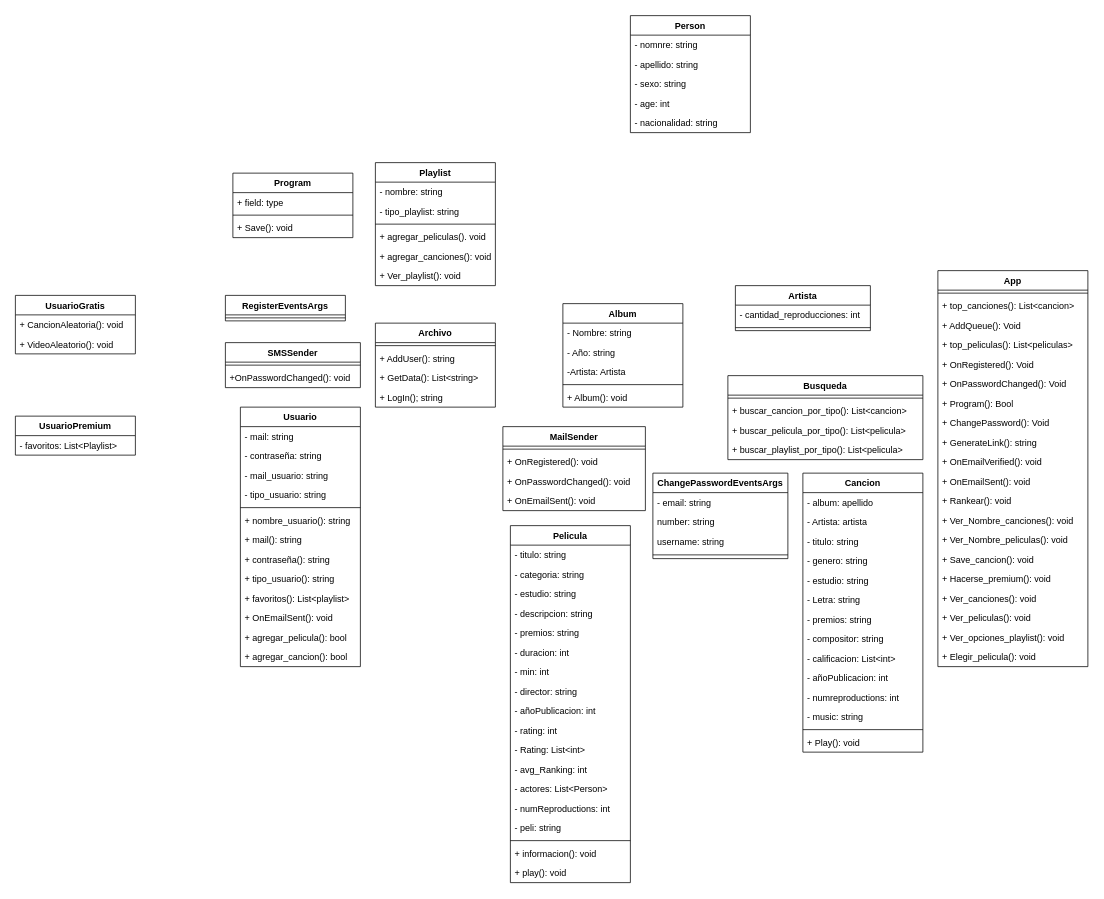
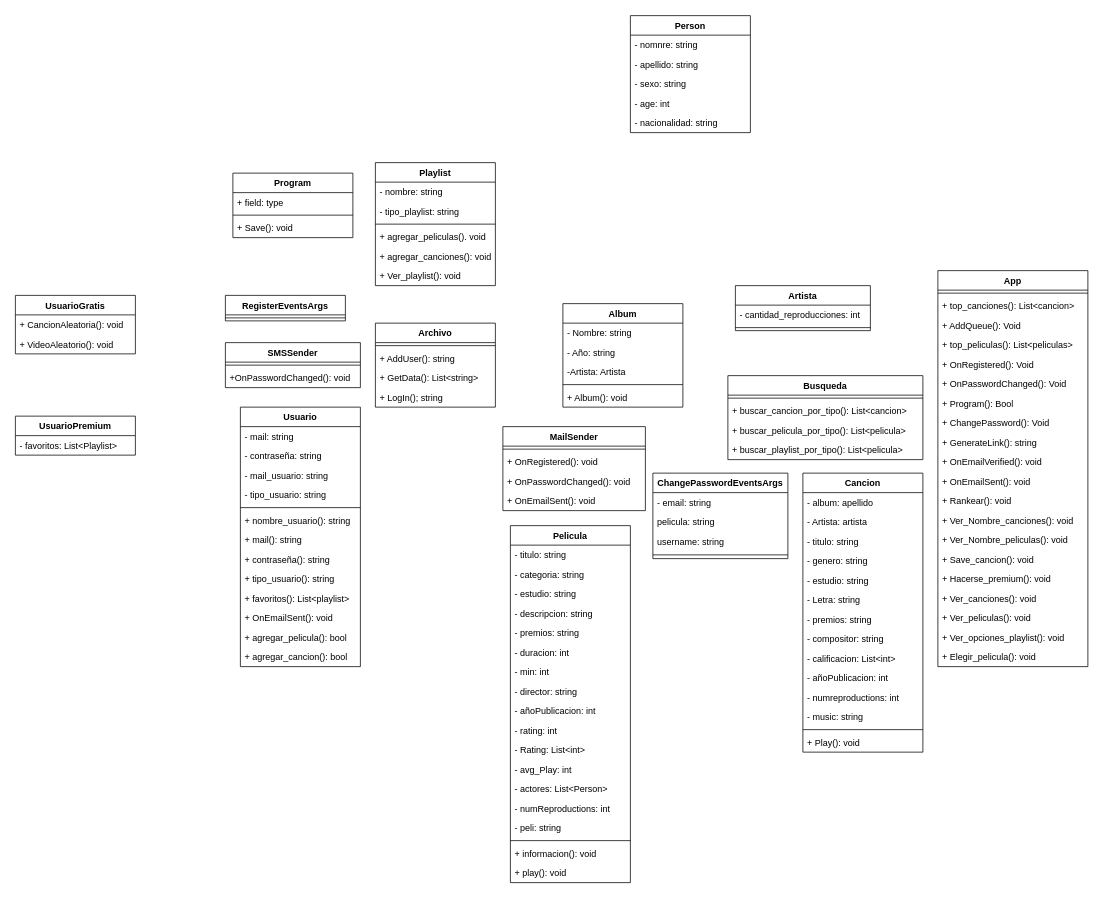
node "number: string": label "number: string" -> "pelicula: string"
node "- avg_Ranking: int": label "- avg_Ranking: int" -> "- avg_Play: int"
